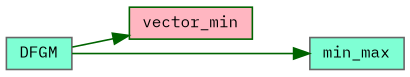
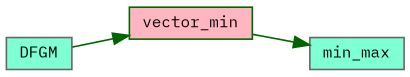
edge "DFGM" -> "min_max": now "vector_min" -> "min_max"
